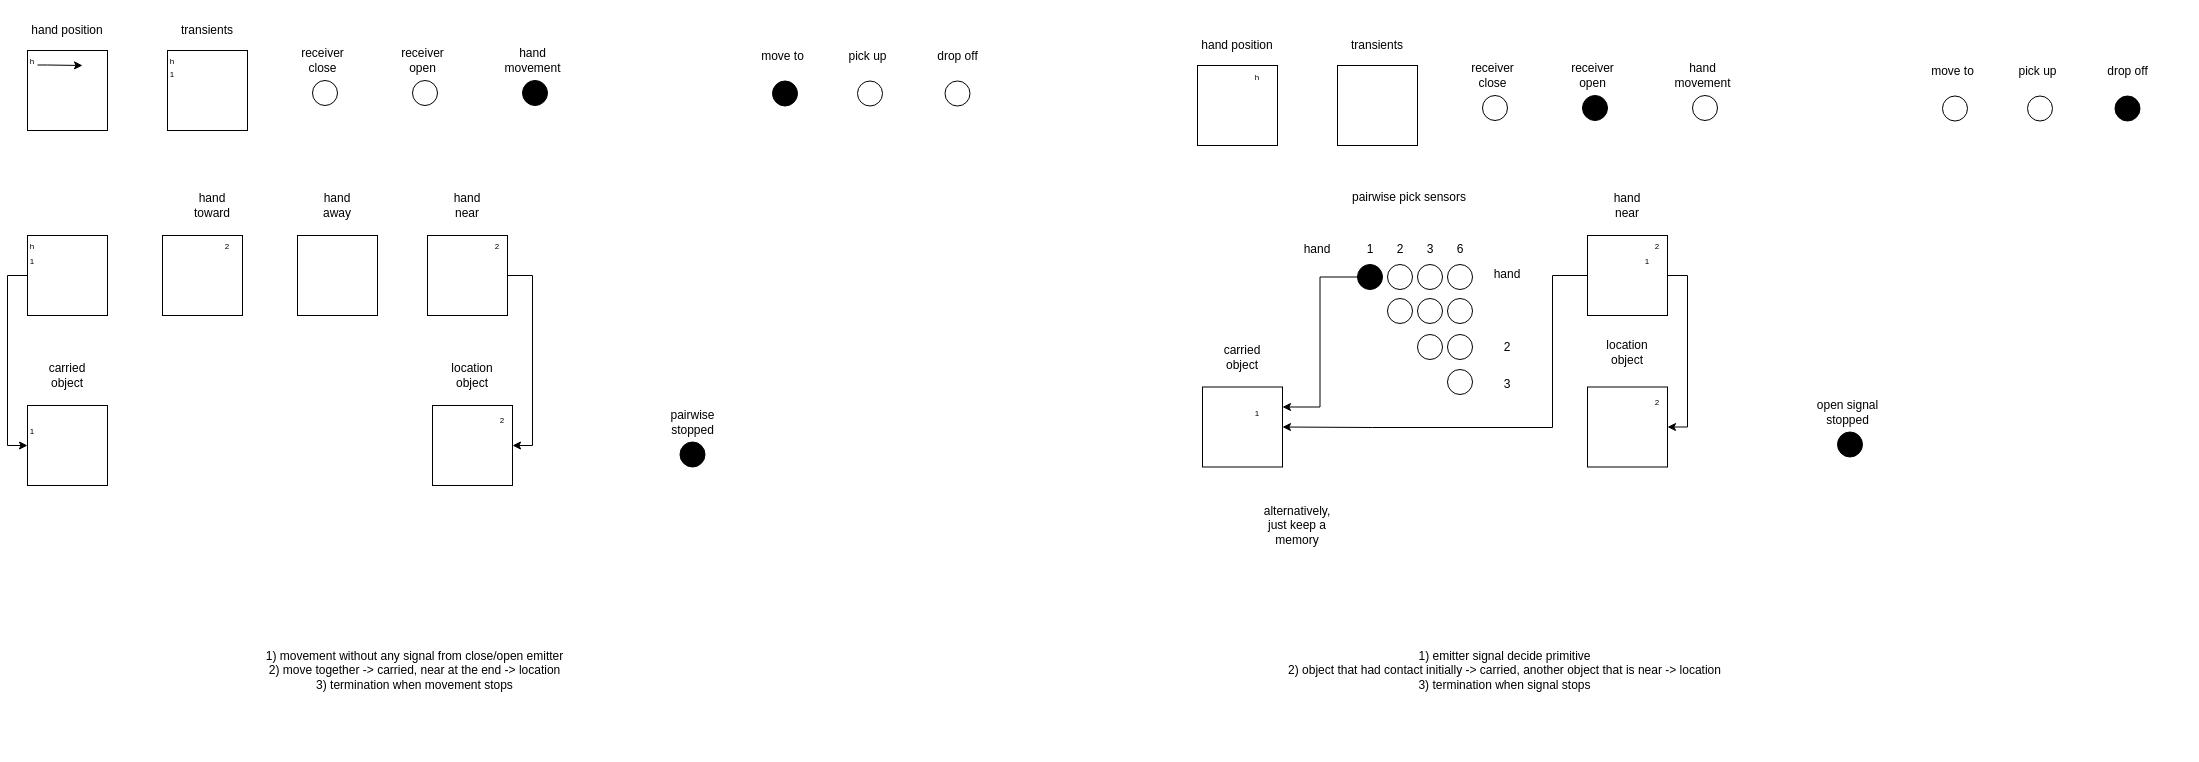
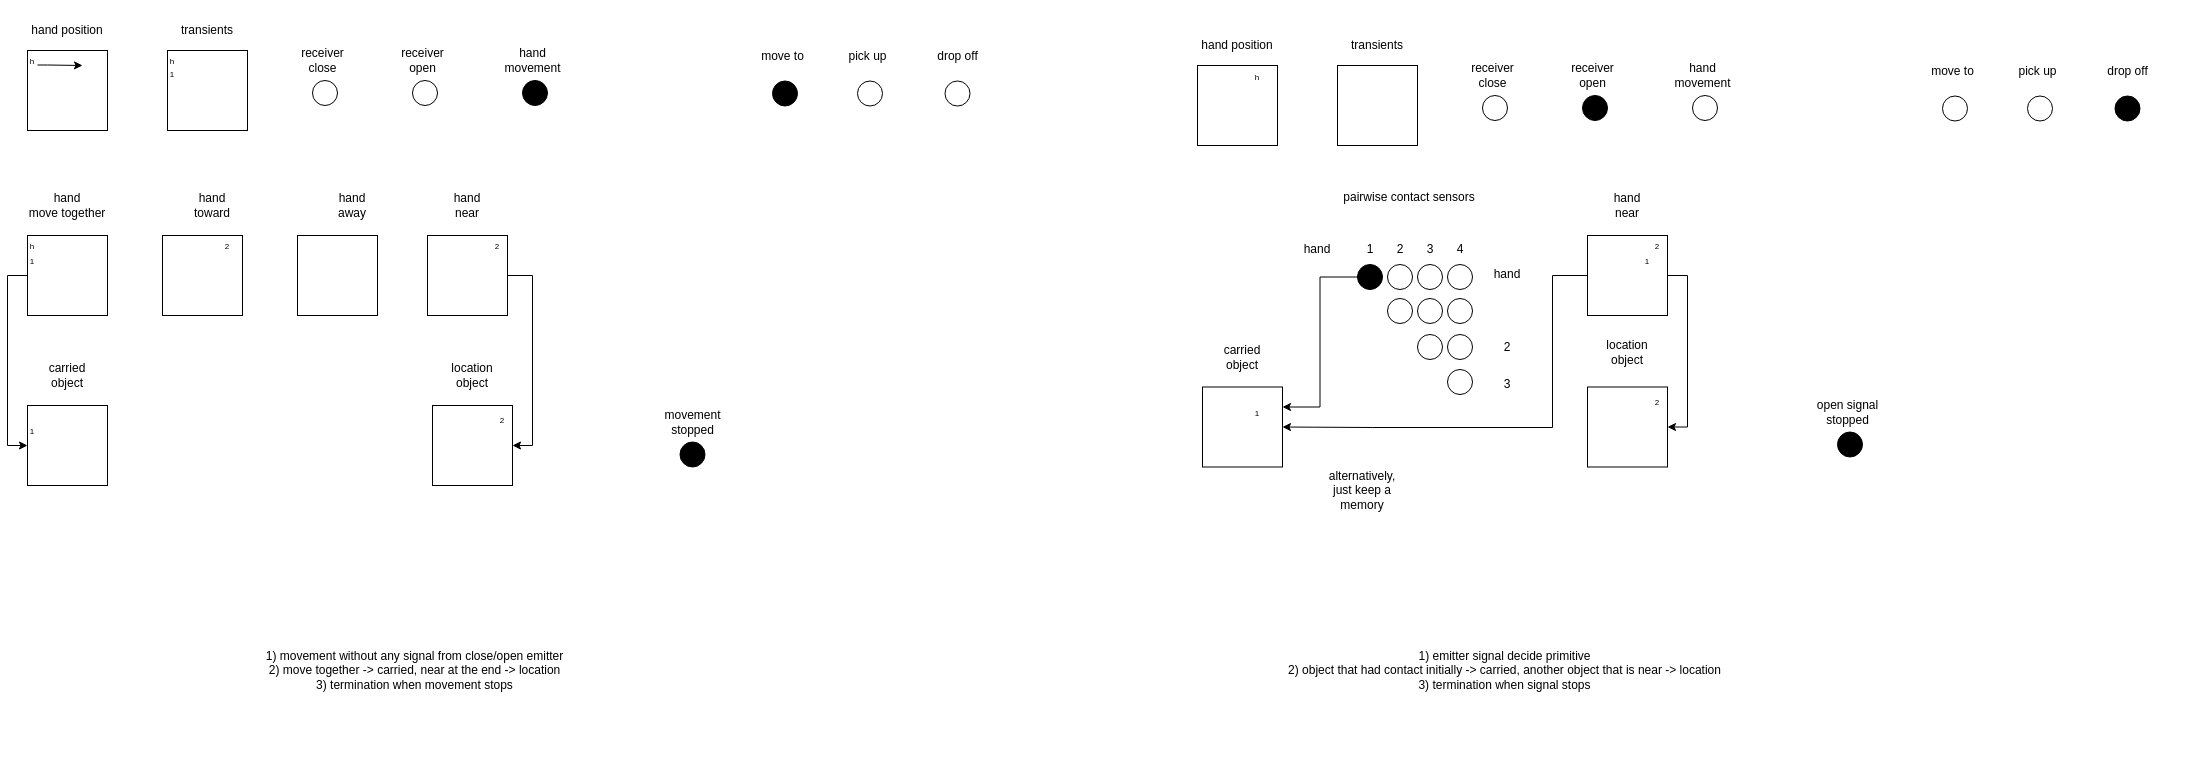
node "pairwise pick sensors": label "pairwise pick sensors" -> "pairwise contact sensors"
node "hand move together": added
node "hand away": moved (338, 206) -> (353, 206)
node "6": label "6" -> "4"
node "pairwise stopped": label "pairwise stopped" -> "movement stopped"
node "alternatively, just keep a memory": moved (1298, 526) -> (1363, 491)
